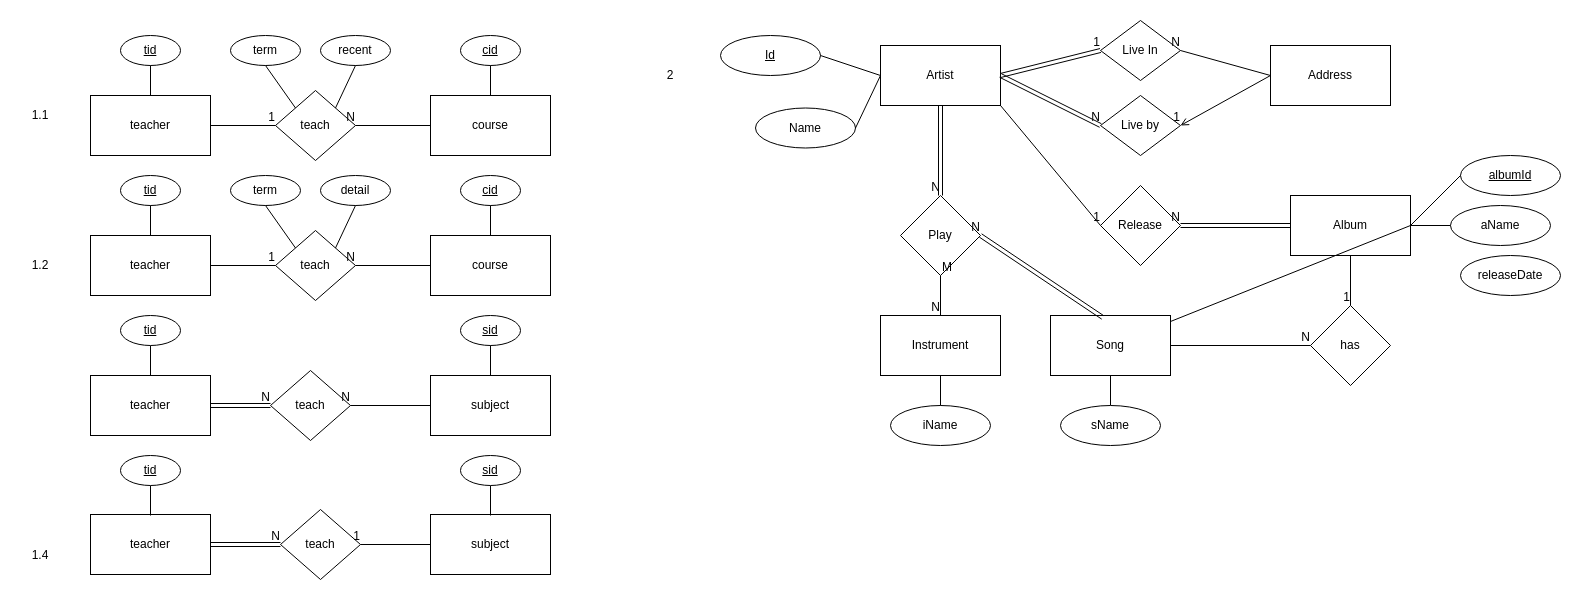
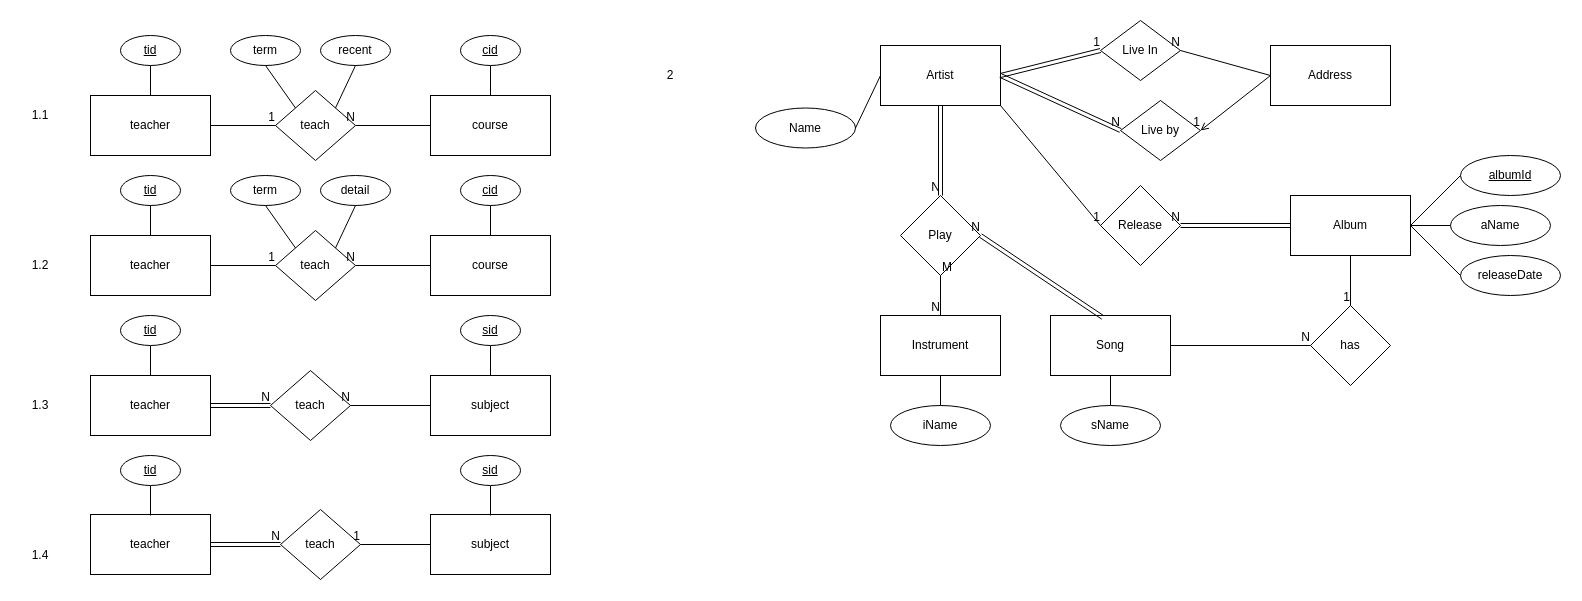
node "Id": removed
edge "Id" -- "Artist": removed
node "Live by": moved (1141, 126) -> (1161, 131)
edge "Album" -- "Song": now "Album" -- "releaseDate"
node "1.3": added
